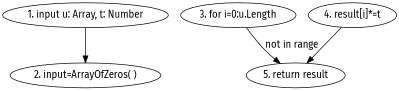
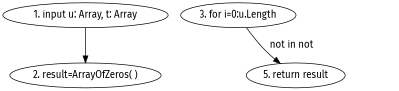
node "1. input u: Array, t: Number": label "1. input u: Array, t: Number" -> "1. input u: Array, t: Array"
node "4. result[i]*=t": removed
edge "3. for i=0:u.Length" -> "5. return result": label "not in range" -> "not in not"
node "2. input=ArrayOfZeros( )": label "2. input=ArrayOfZeros( )" -> "2. result=ArrayOfZeros( )"
